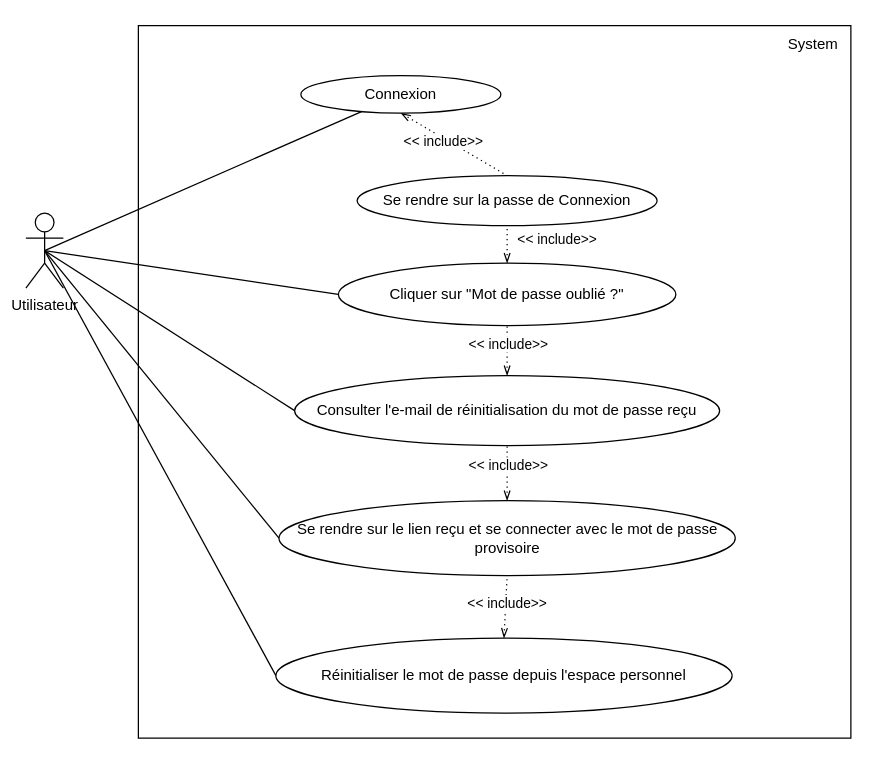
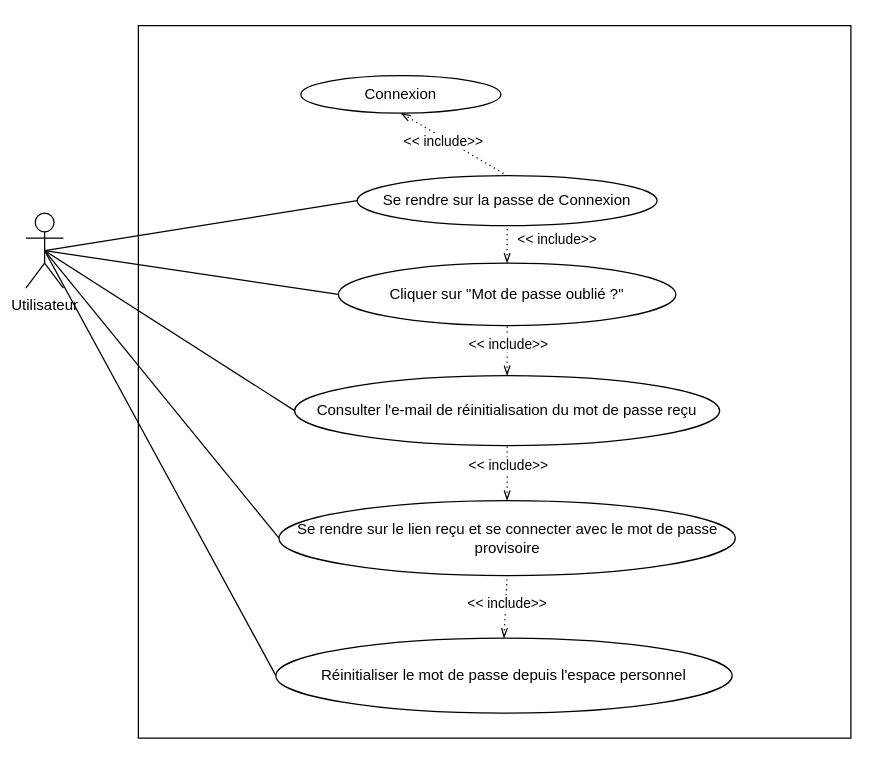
node "System": removed
edge "Connexion" -- "Utilisateur": now "Se rendre sur la passe de Connexion" -- "Utilisateur"
